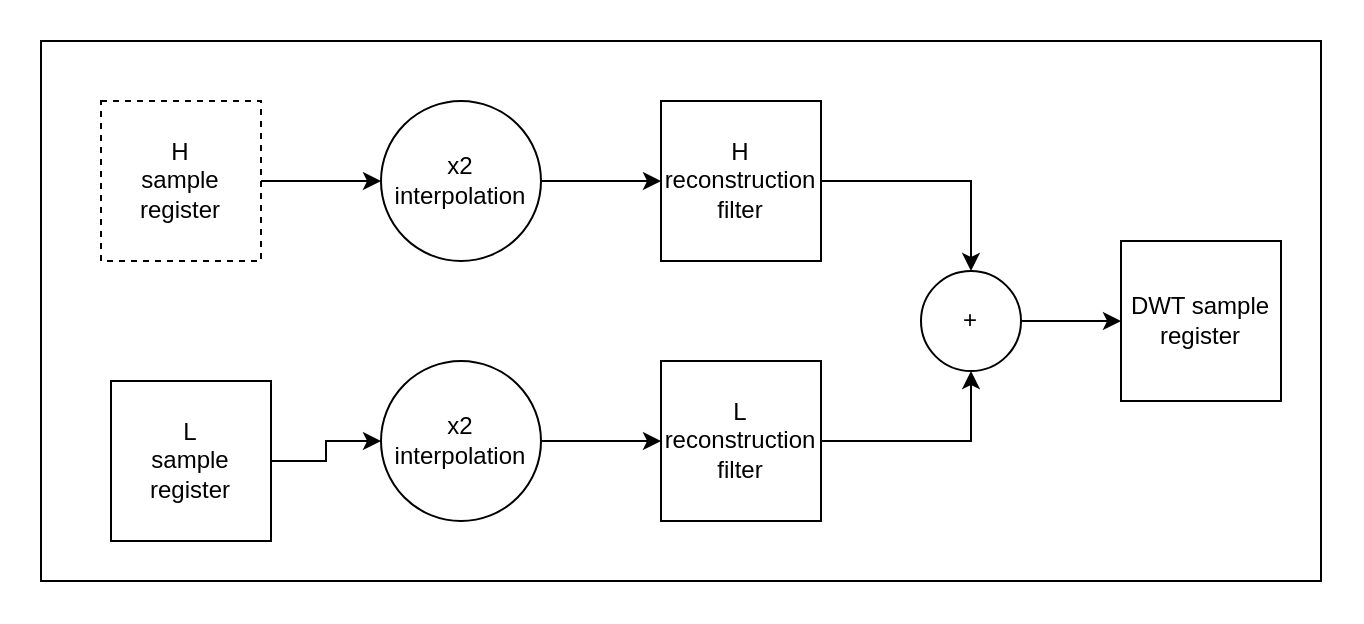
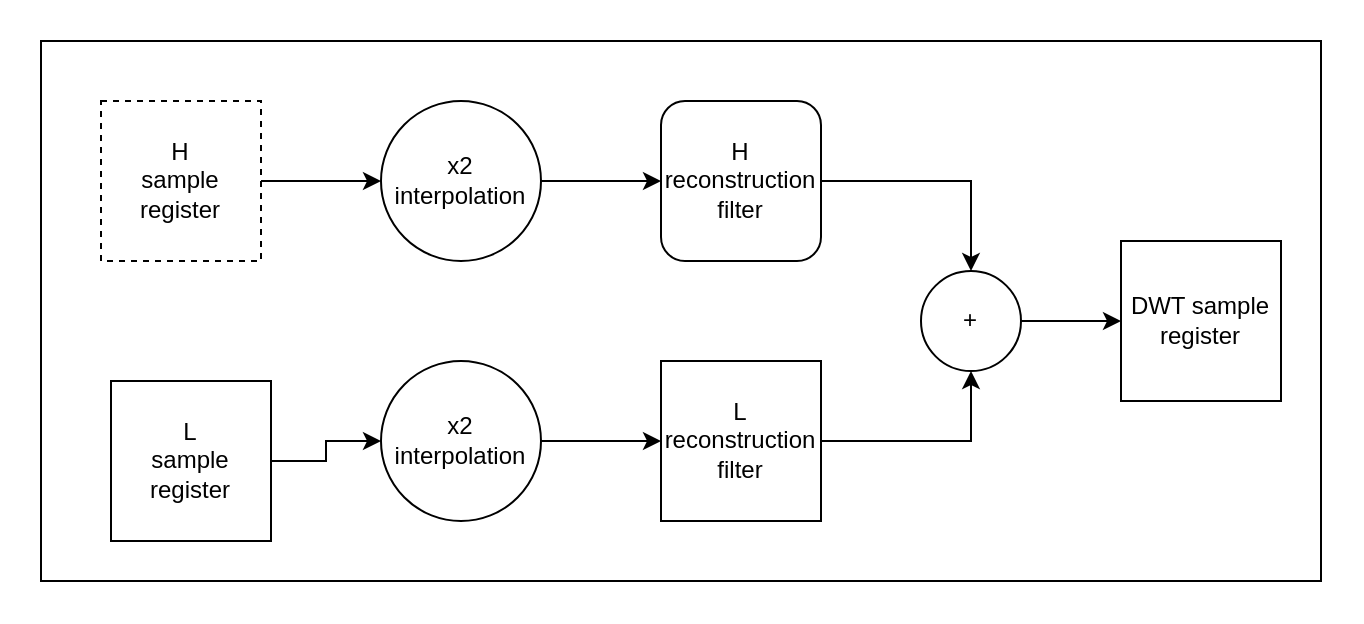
node "H reconstruction filter": shape rectangle -> rounded rectangle
